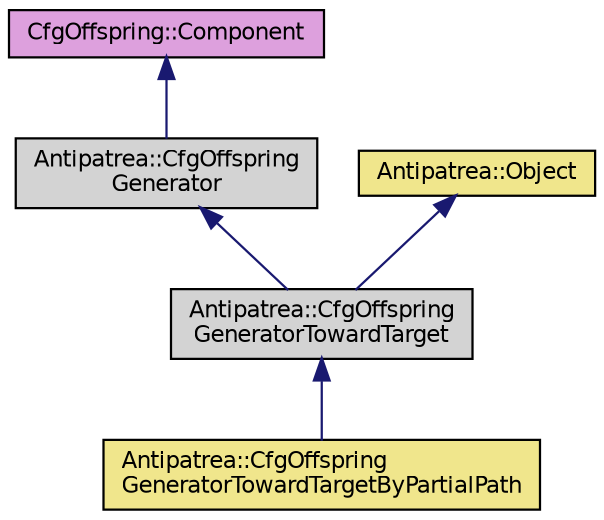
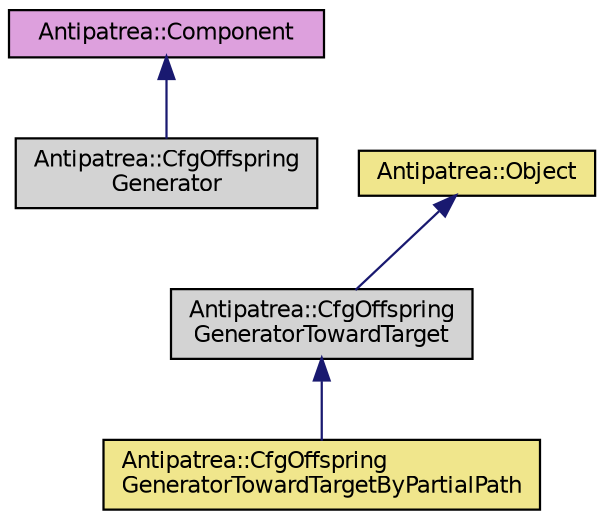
node "CfgOffspring::Component": label "CfgOffspring::Component" -> "Antipatrea::Component"
edge "Antipatrea::CfgOffspring GeneratorTowardTarget" -> "Antipatrea::CfgOffspring Generator": removed
